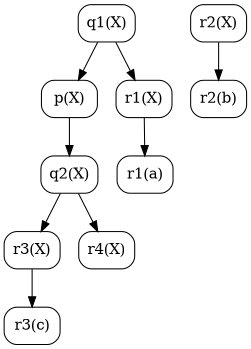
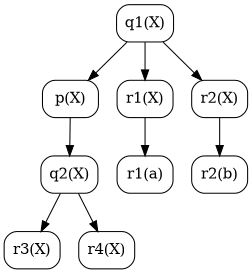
edge "q1(X)" -> "r2(X)": added
node "r3(c)": removed
